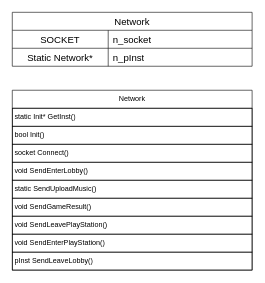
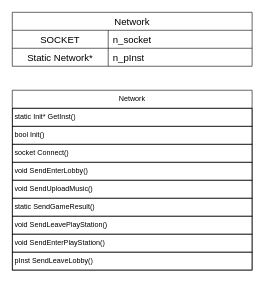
node "static SendUploadMusic()": label "static SendUploadMusic()" -> "void SendUploadMusic()"
node "void SendGameResult()": label "void SendGameResult()" -> "static SendGameResult()"
